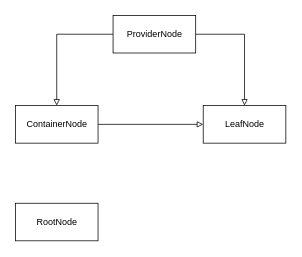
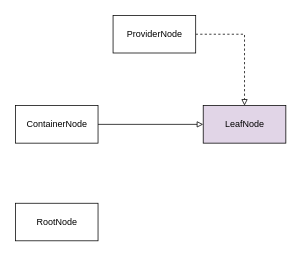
edge "ProviderNode" -> "ContainerNode": removed
edge "ProviderNode" -> "LeafNode": style solid -> dashed
node "LeafNode": fillcolor #ffffff -> #e1d5e7
